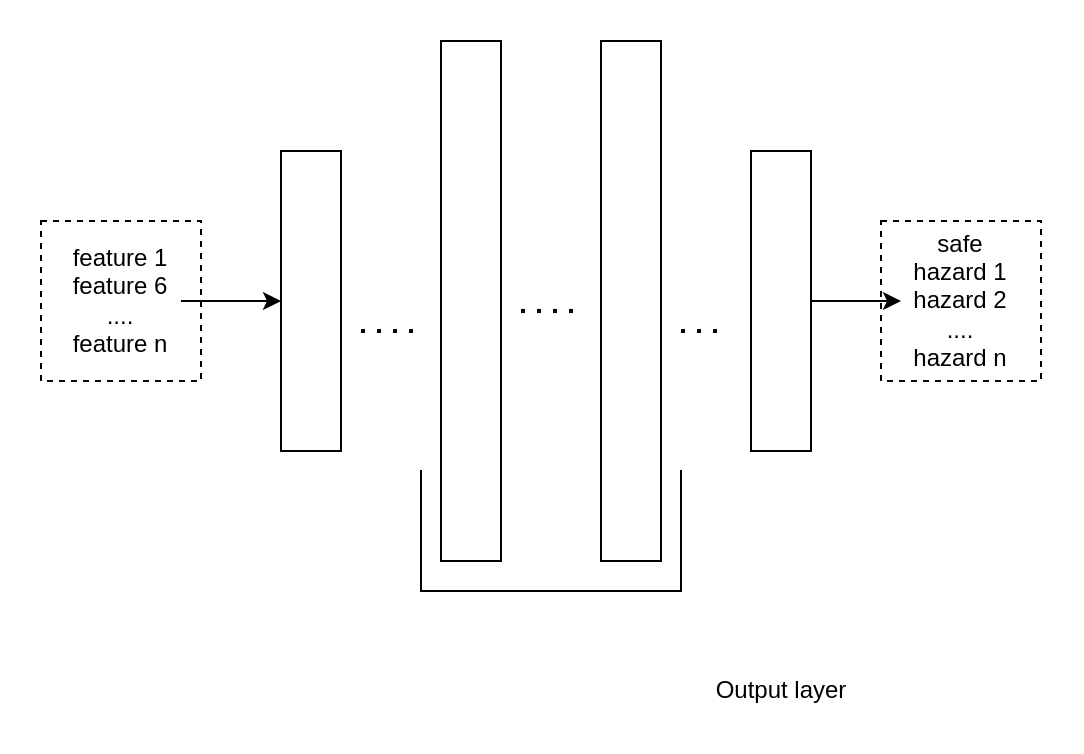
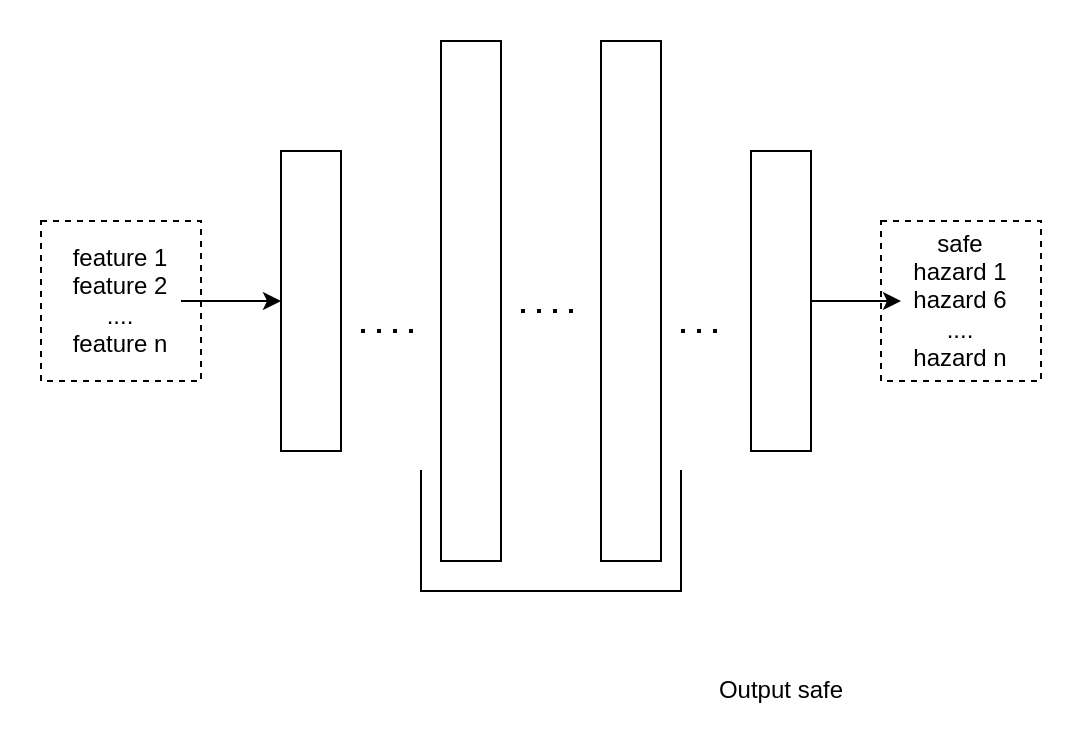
node "feature 1 feature 6 .... feature n": label "feature 1 feature 6 .... feature n" -> "feature 1 feature 2 .... feature n"
node "safe hazard 1 hazard 2 .... hazard n": label "safe hazard 1 hazard 2 .... hazard n" -> "safe hazard 1 hazard 6 .... hazard n"
node "Output layer": label "Output layer" -> "Output safe"
